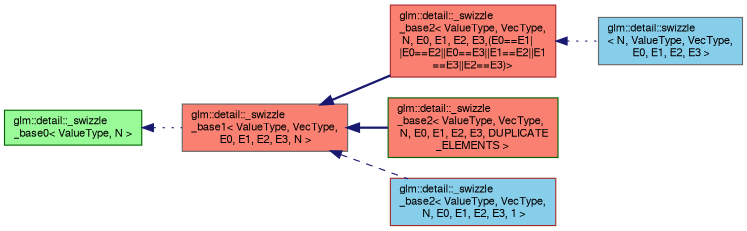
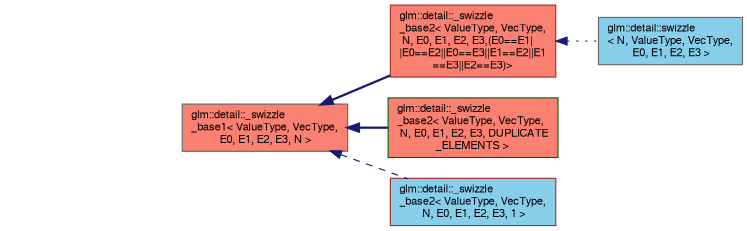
node "glm::detail::_swizzle _base0< ValueType, N >": removed
